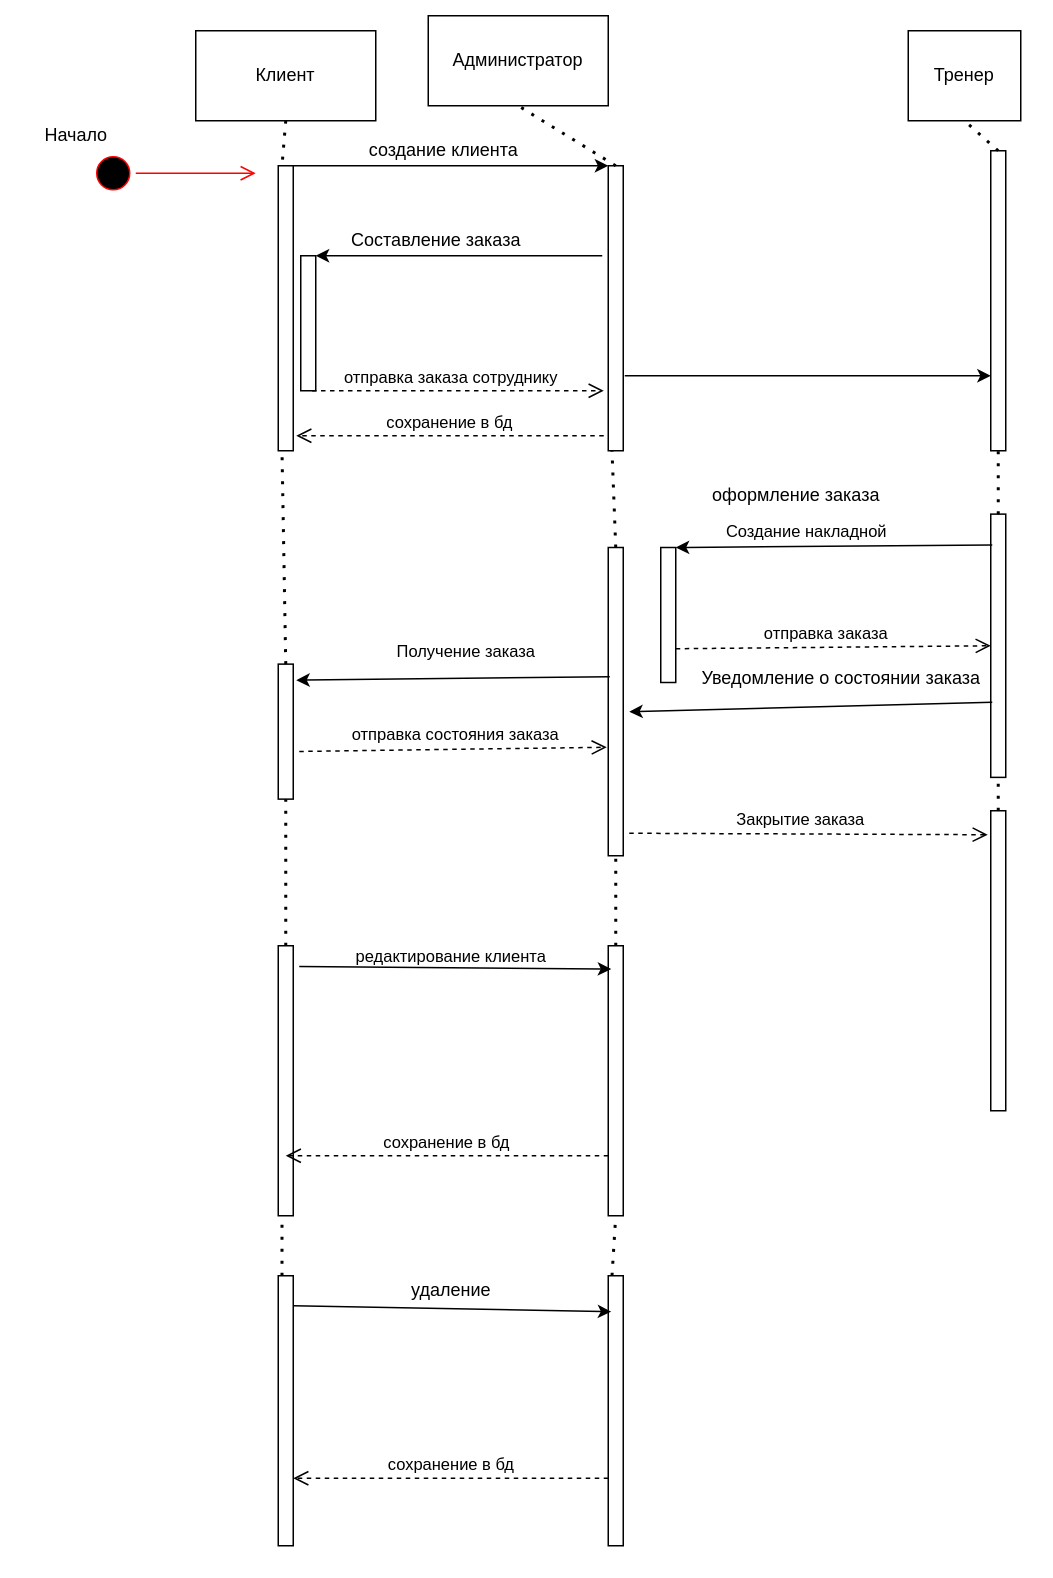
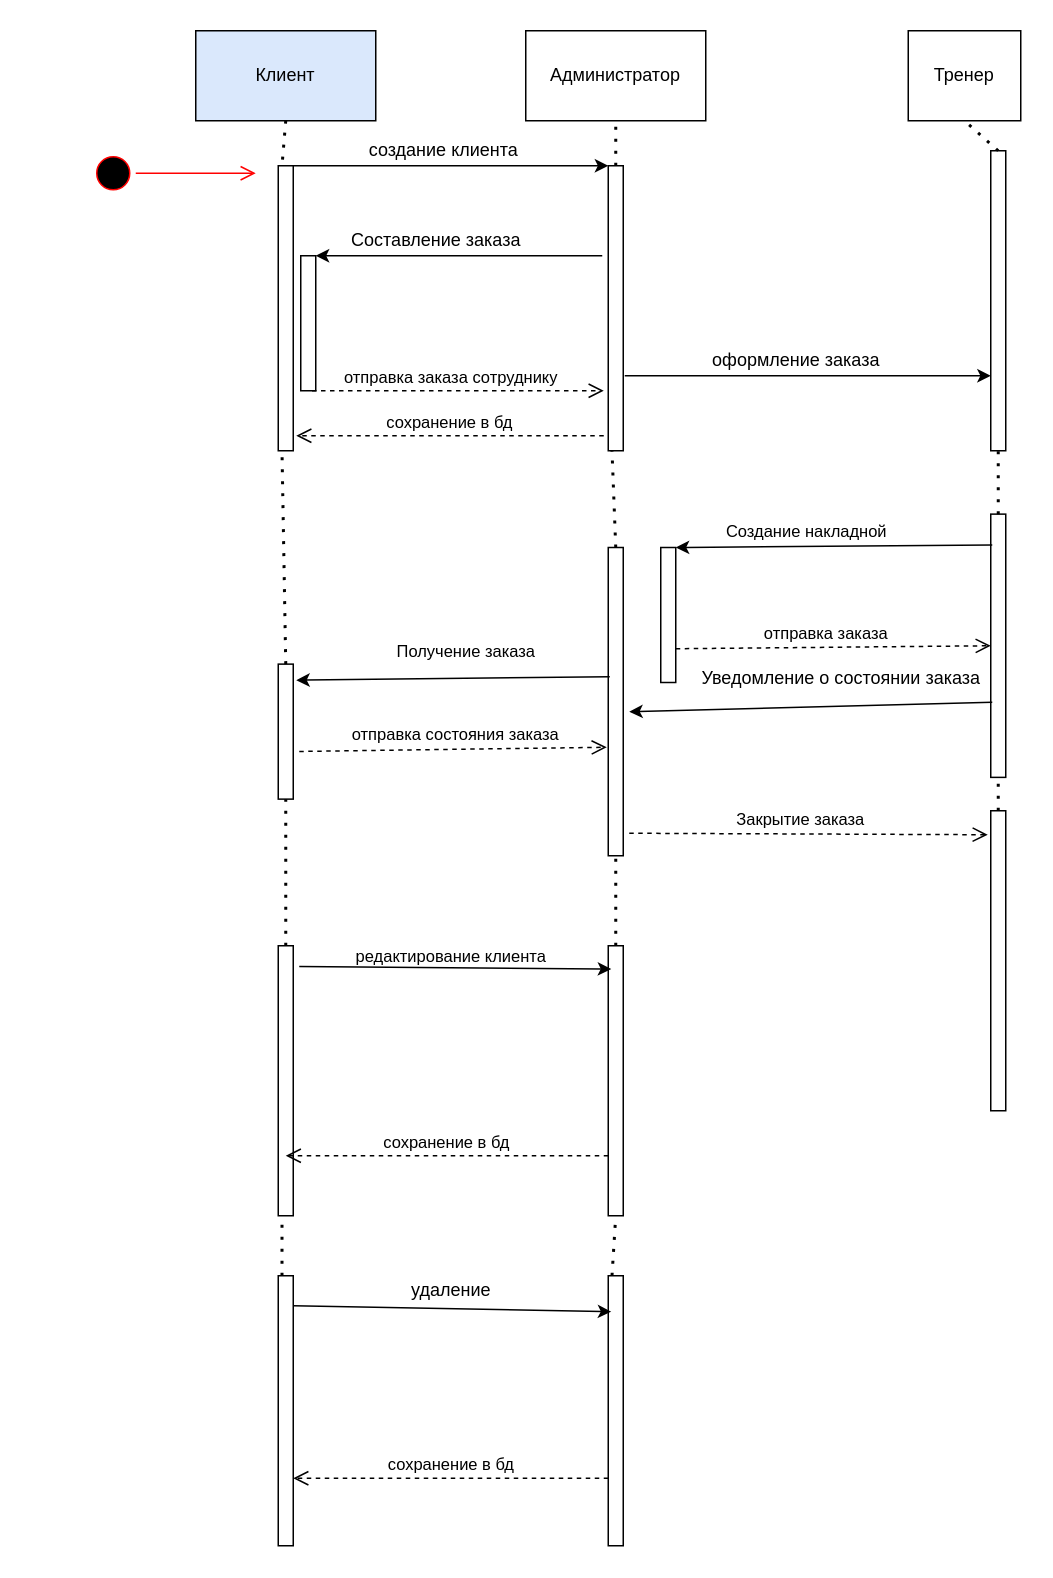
node "Администратор": moved (518, 61) -> (616, 76)
node "Клиент": fillcolor #ffffff -> #dae8fc
node "Начало": removed
node "оформление заказа": moved (796, 496) -> (796, 361)
